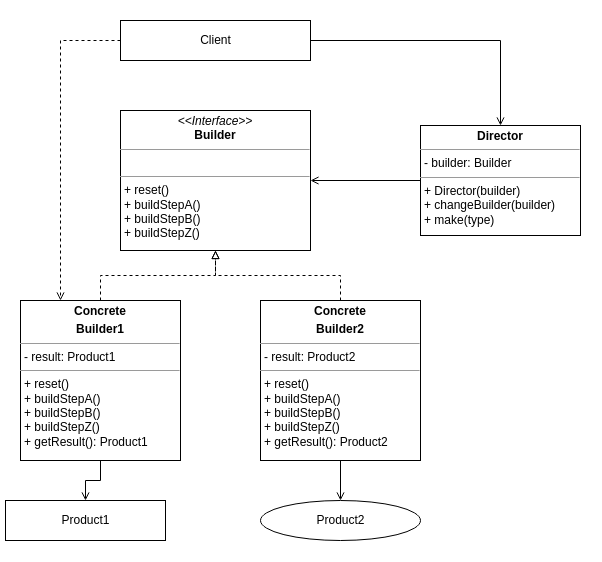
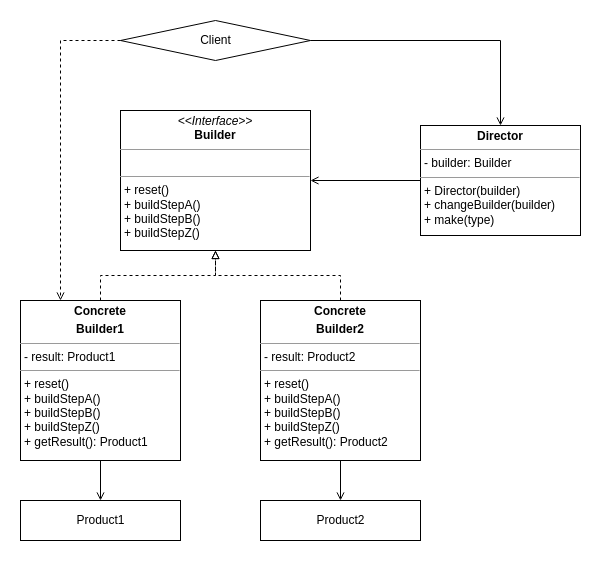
node "Client": shape rectangle -> diamond
node "Product1": moved (86, 521) -> (101, 521)
node "Product2": shape ellipse -> rectangle
